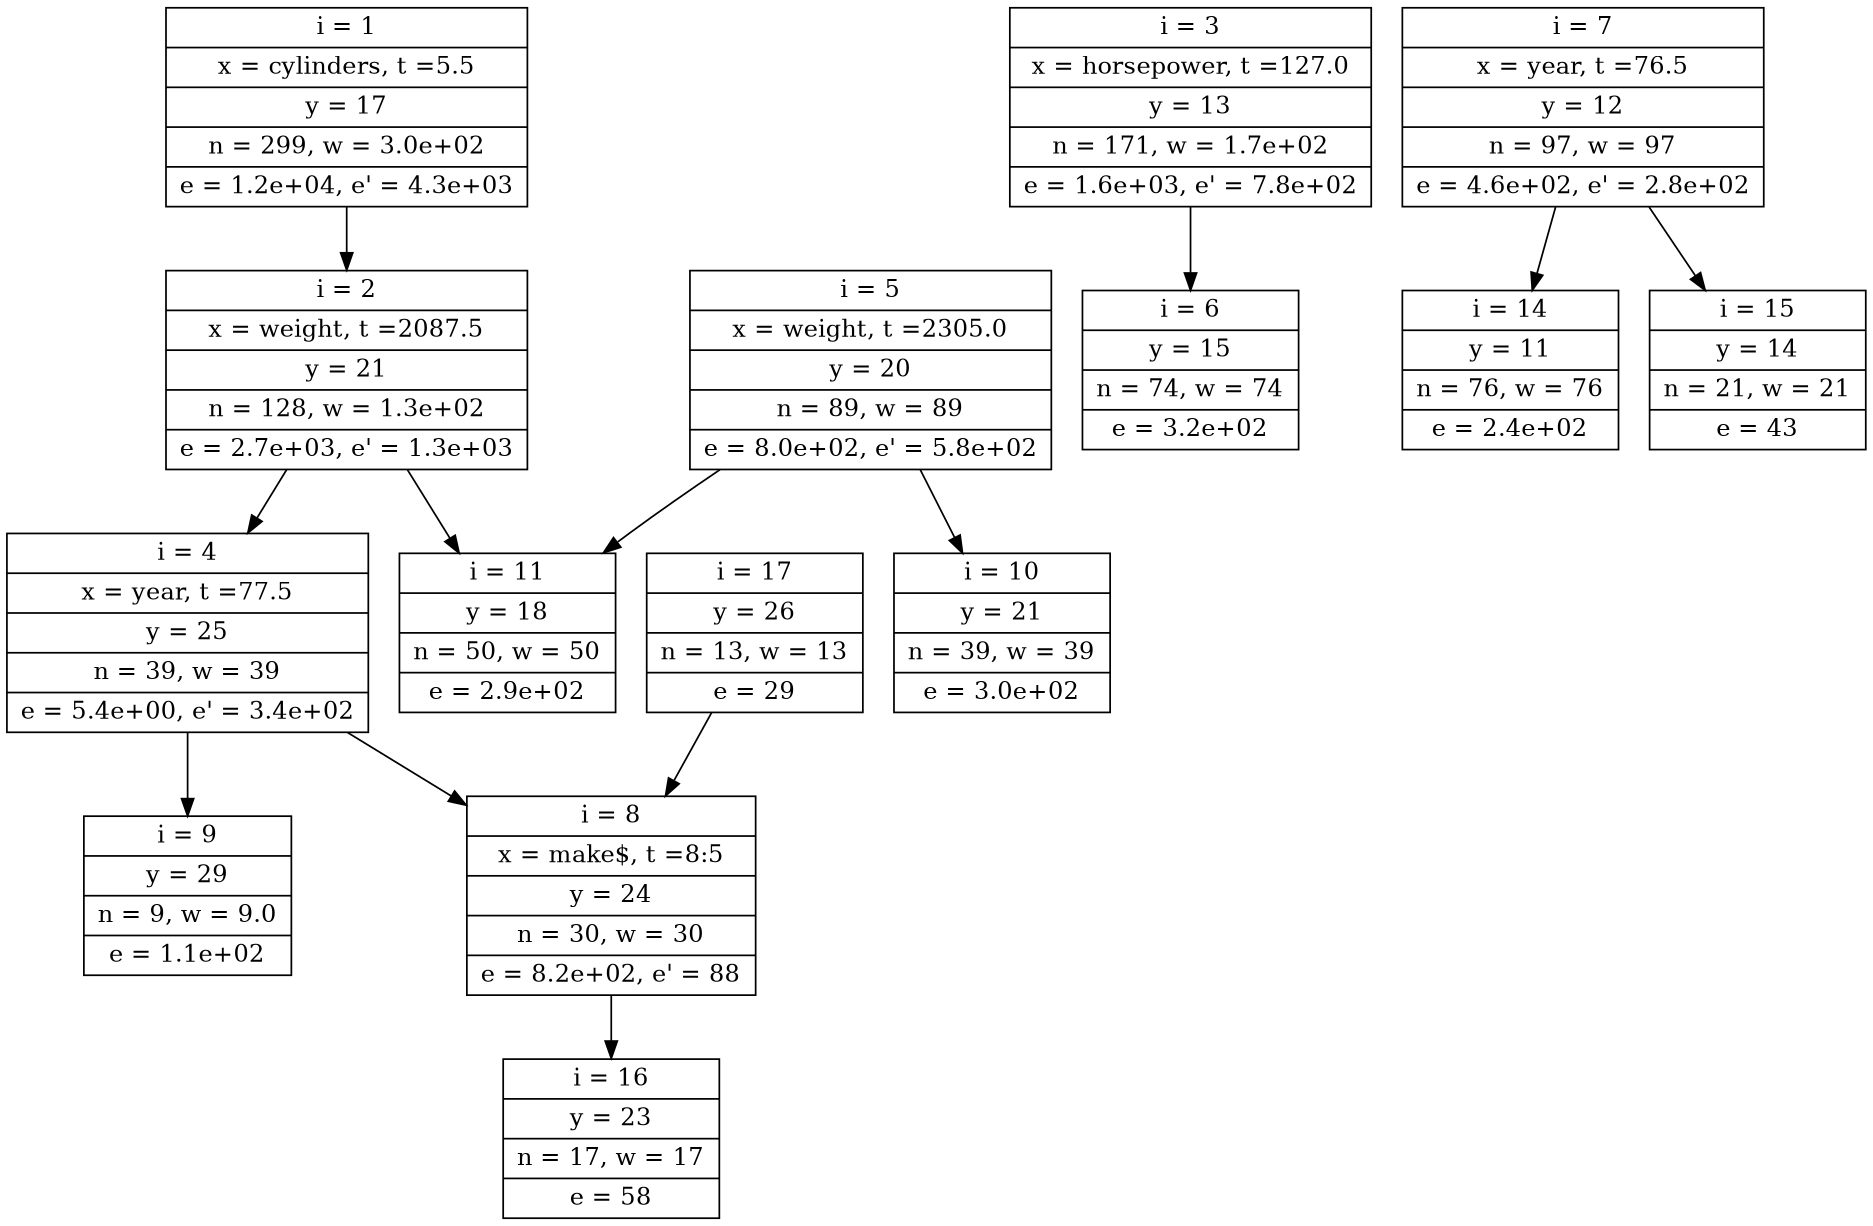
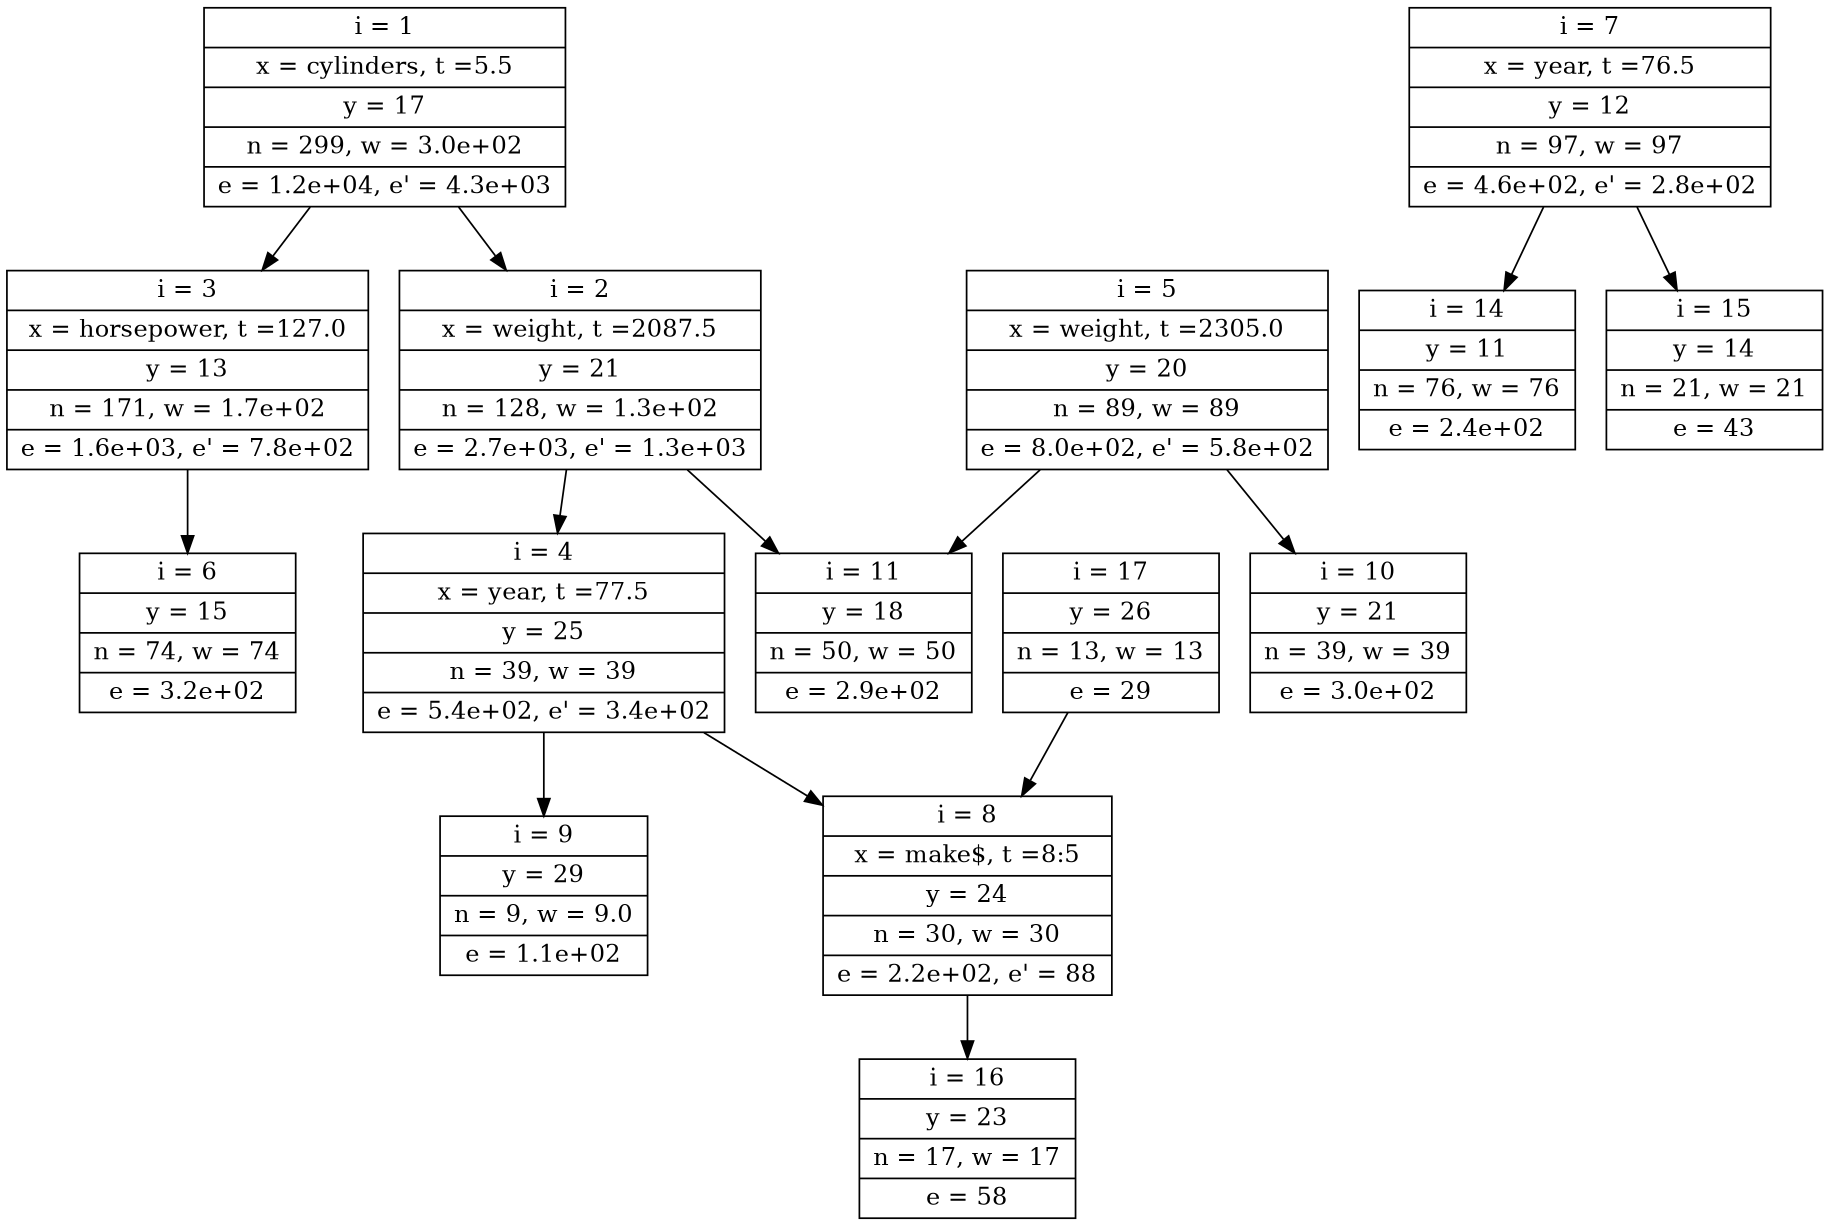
edge "i = 1" -> "i = 3": added
node "i = 4": text "e = 5.4e+00, e' = 3.4e+02" -> "e = 5.4e+02, e' = 3.4e+02"
node "i = 8": text "e = 8.2e+02, e' = 88" -> "e = 2.2e+02, e' = 88"
